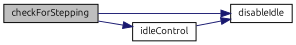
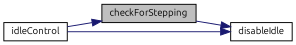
edge "checkForStepping" -> "idleControl": reversed
